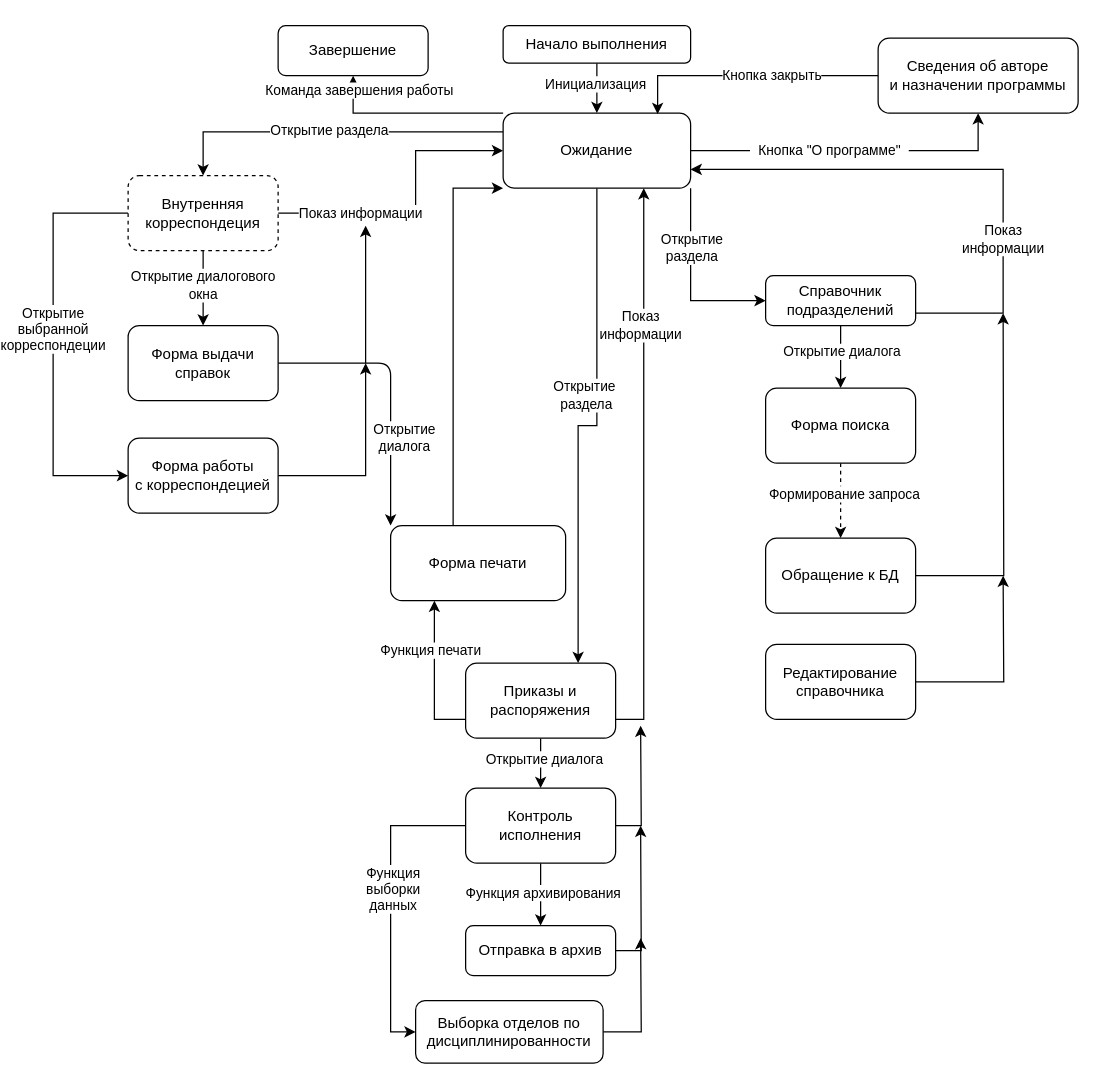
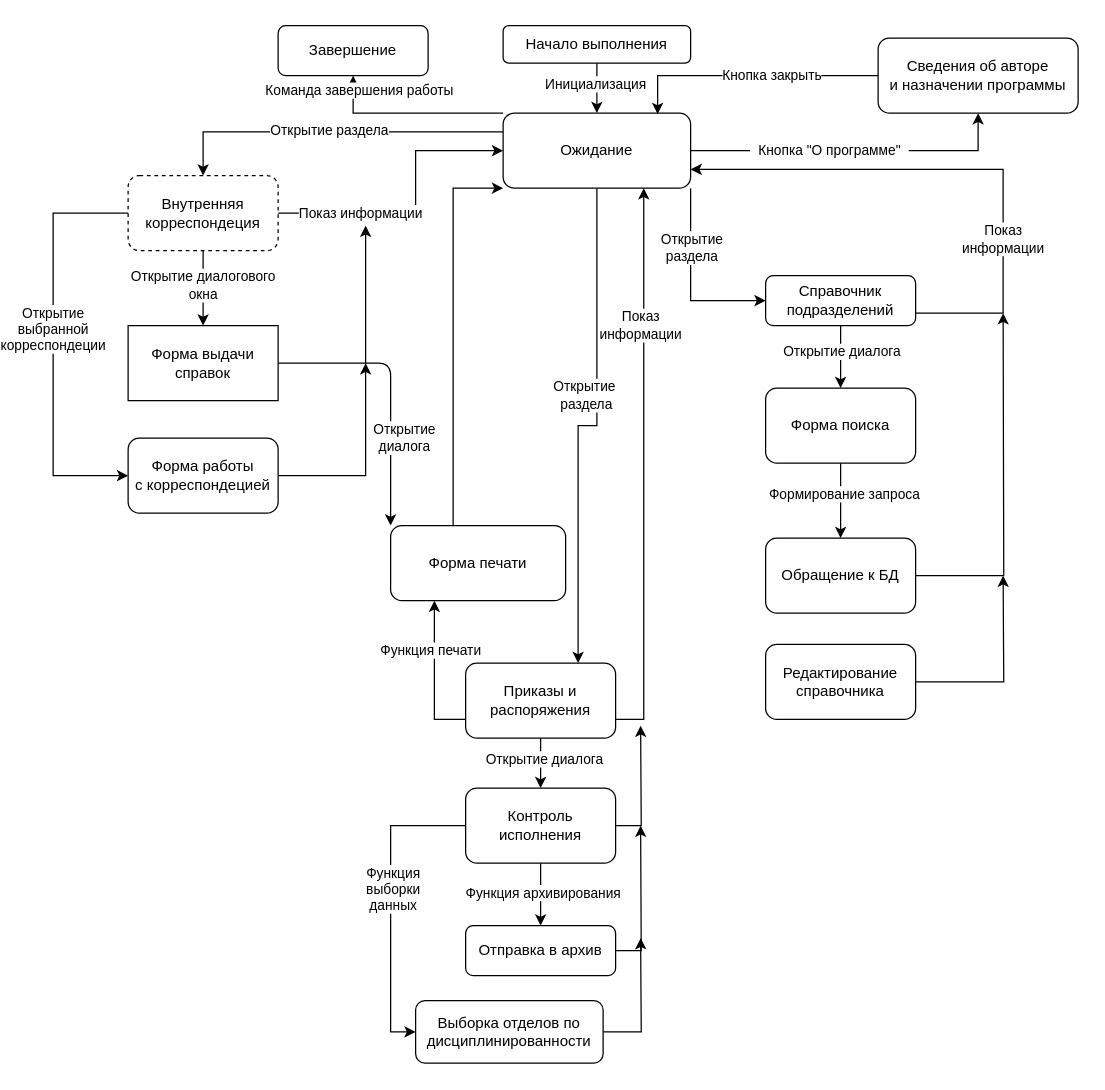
node "Форма выдачи справок": shape rounded rectangle -> rectangle
edge "Форма поиска" -> "Обращение к БД": style dashed -> solid
